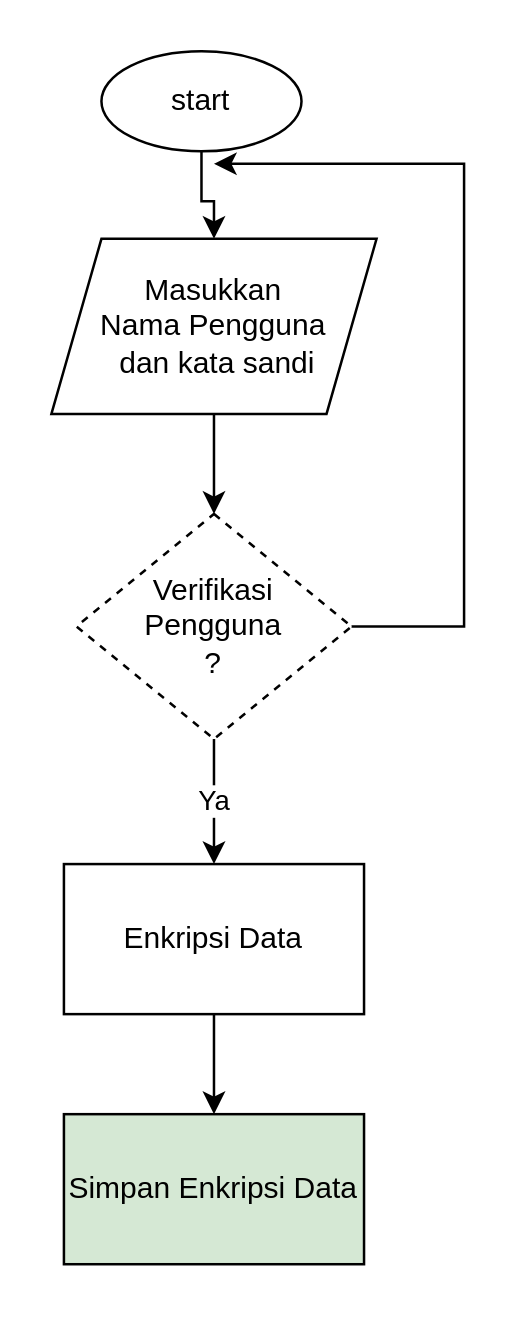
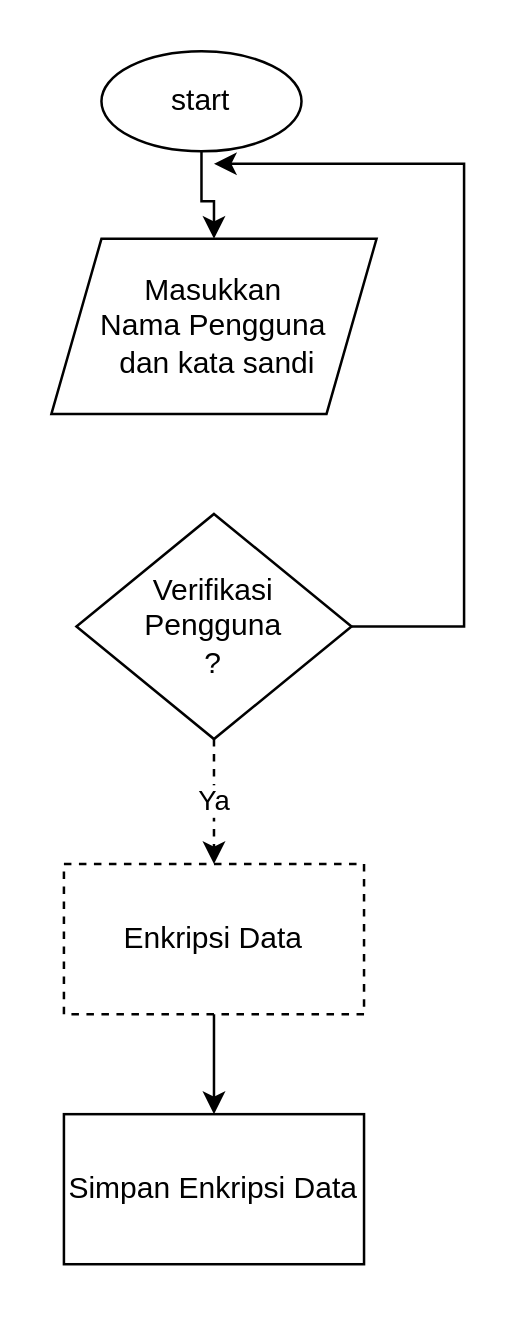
edge "Masukkan Nama Pengguna dan kata sandi" -> "Verifikasi Pengguna ?": removed
node "Verifikasi Pengguna ?": style dashed -> solid
edge "Verifikasi Pengguna ?" -> "Enkripsi Data": style solid -> dashed
node "Enkripsi Data": style solid -> dashed
node "Simpan Enkripsi Data": fillcolor #d5e8d4 -> #ffffff
